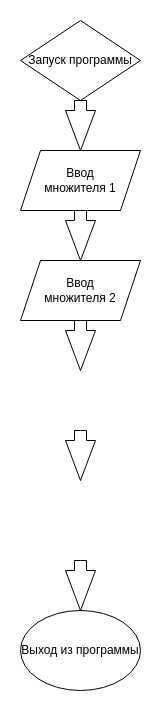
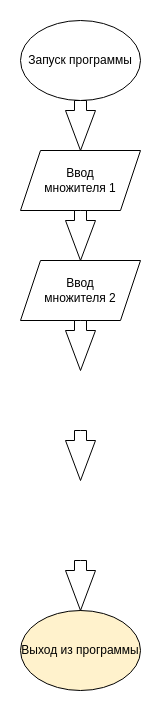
node "Запуск программы": shape diamond -> ellipse
node "Выход из программы": fillcolor #ffffff -> #fff2cc
